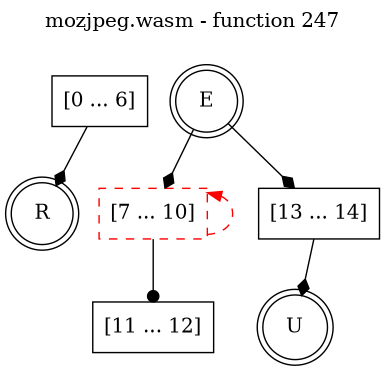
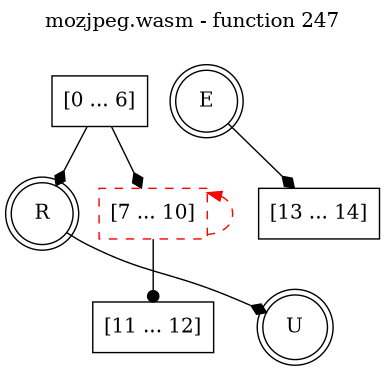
edge "E" -> "[7 ... 10]": now "[0 ... 6]" -> "[7 ... 10]"
edge "[13 ... 14]" -> "U": now "R" -> "U"
